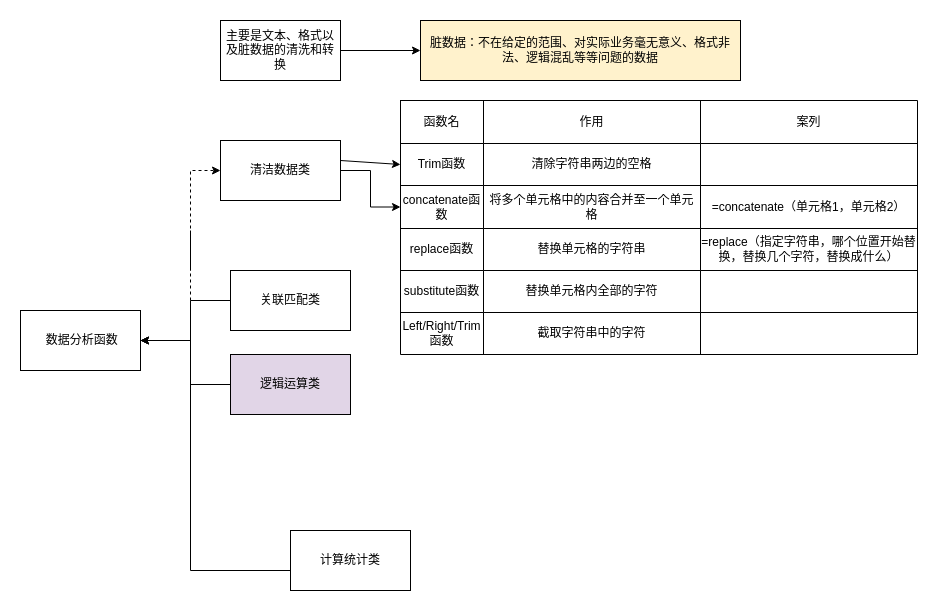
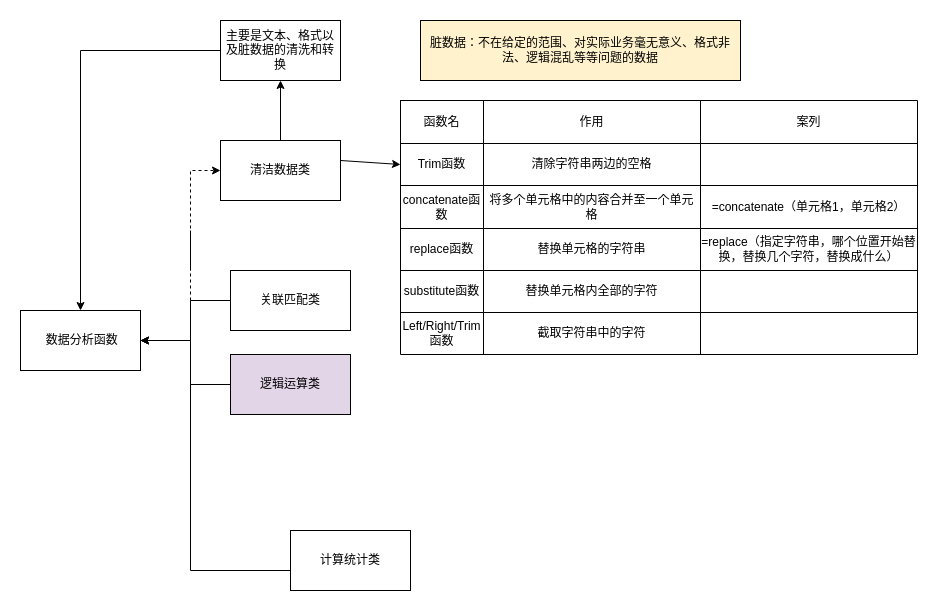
edge "主要是文本、格式以及脏数据的清洗和转换" -> "脏数据：不在给定的范围、对实际业务毫无意义、格式非法、逻辑混乱等等问题的数据": now "主要是文本、格式以及脏数据的清洗和转换" -> "数据分析函数"
edge "清洁数据类" -> "concatenate函数": now "清洁数据类" -> "主要是文本、格式以及脏数据的清洗和转换"
